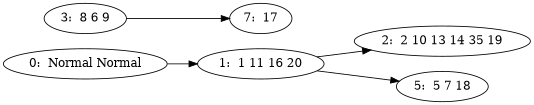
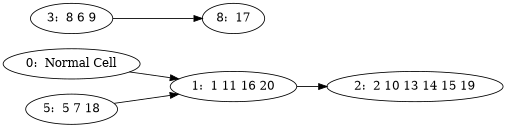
node "7:  17": label "7:  17" -> "8:  17"
node "2:  2 10 13 14 35 19": label "2:  2 10 13 14 35 19" -> "2:  2 10 13 14 15 19"
node "0:  Normal Normal": label "0:  Normal Normal" -> "0:  Normal Cell"
edge "1:  1 11 16 20" -> "5:  5 7 18": reversed
